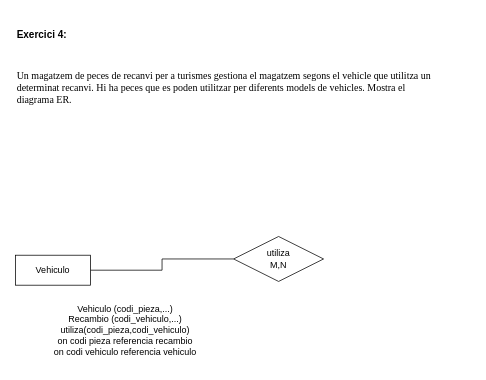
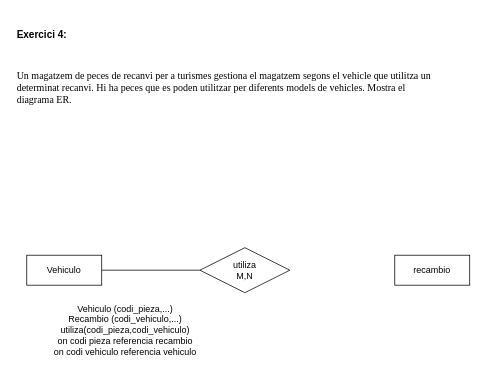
node "utiliza M,N": moved (279, 259) -> (245, 270)
node "Vehiculo": moved (53, 270) -> (64, 270)
node "recambio": added
